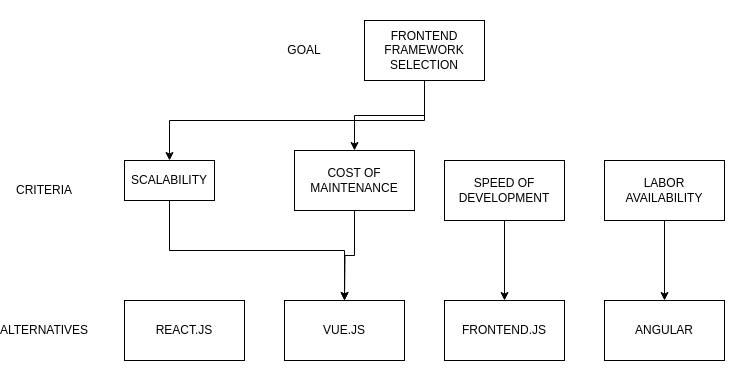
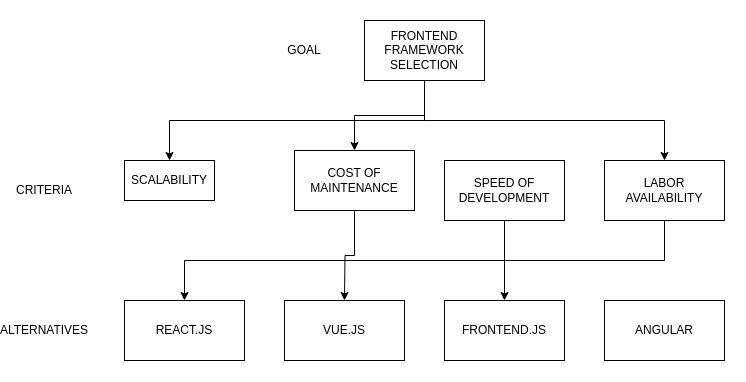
edge "FRONTEND FRAMEWORK SELECTION" -> "LABOR AVAILABILITY": added
edge "SCALABILITY" -> "VUE.JS": removed
edge "LABOR AVAILABILITY" -> "ANGULAR": now "LABOR AVAILABILITY" -> "REACT.JS"
